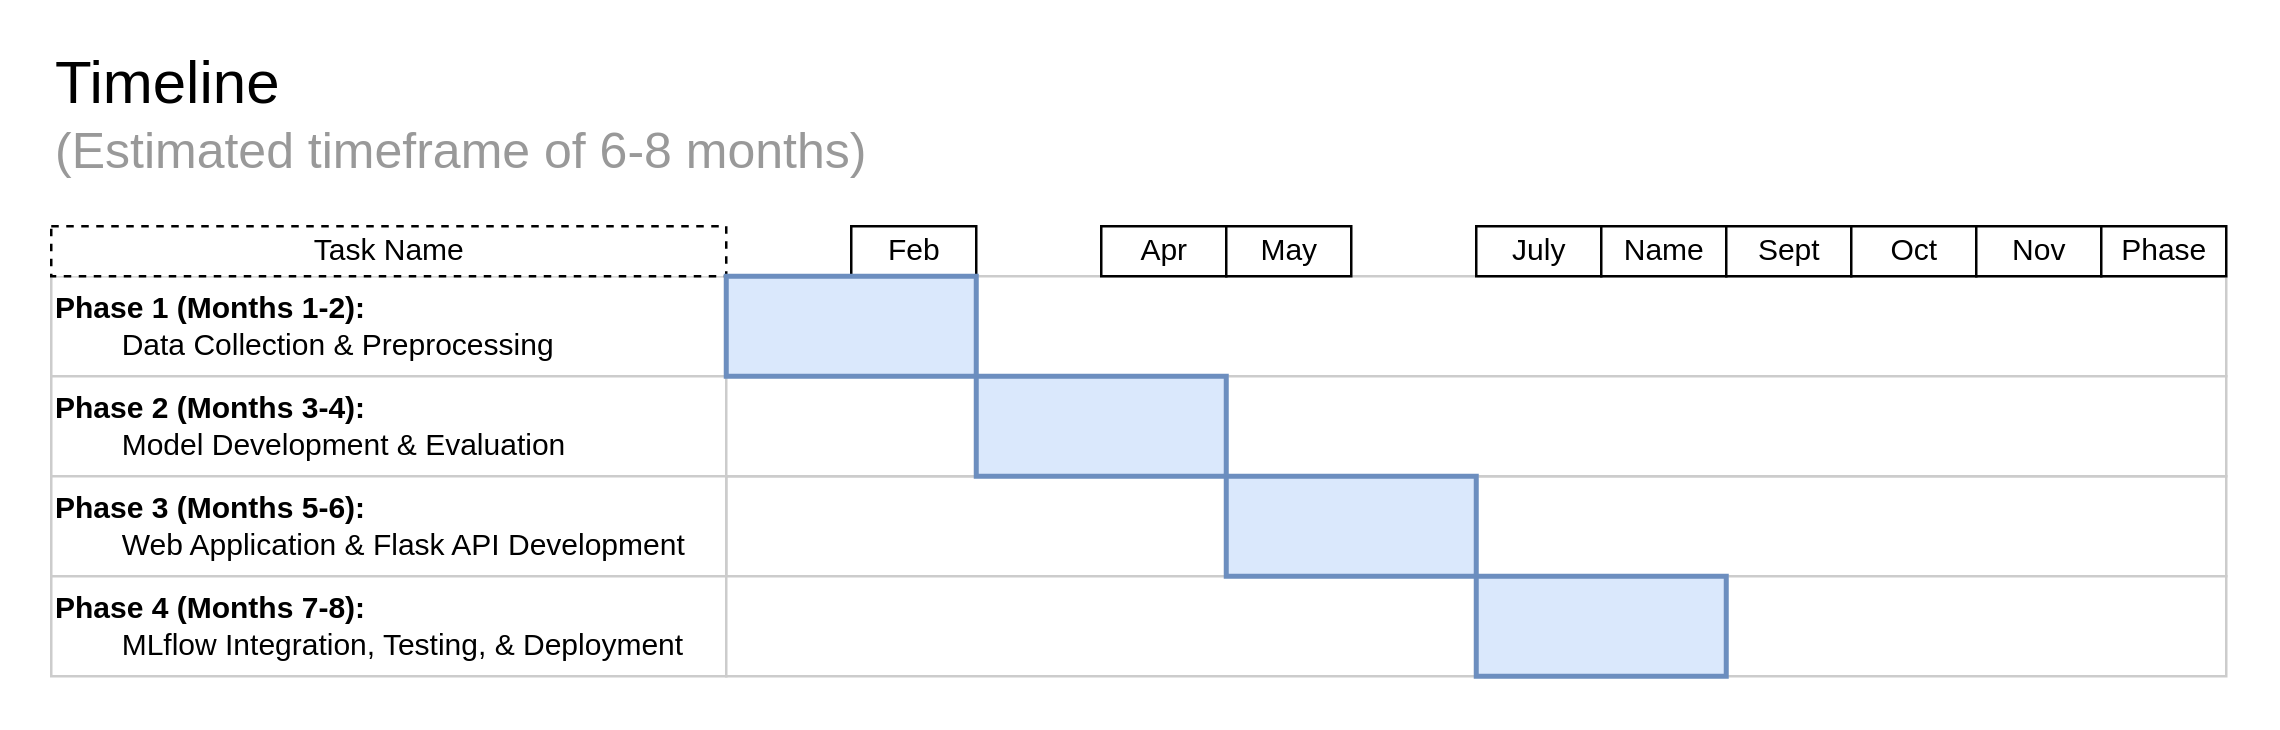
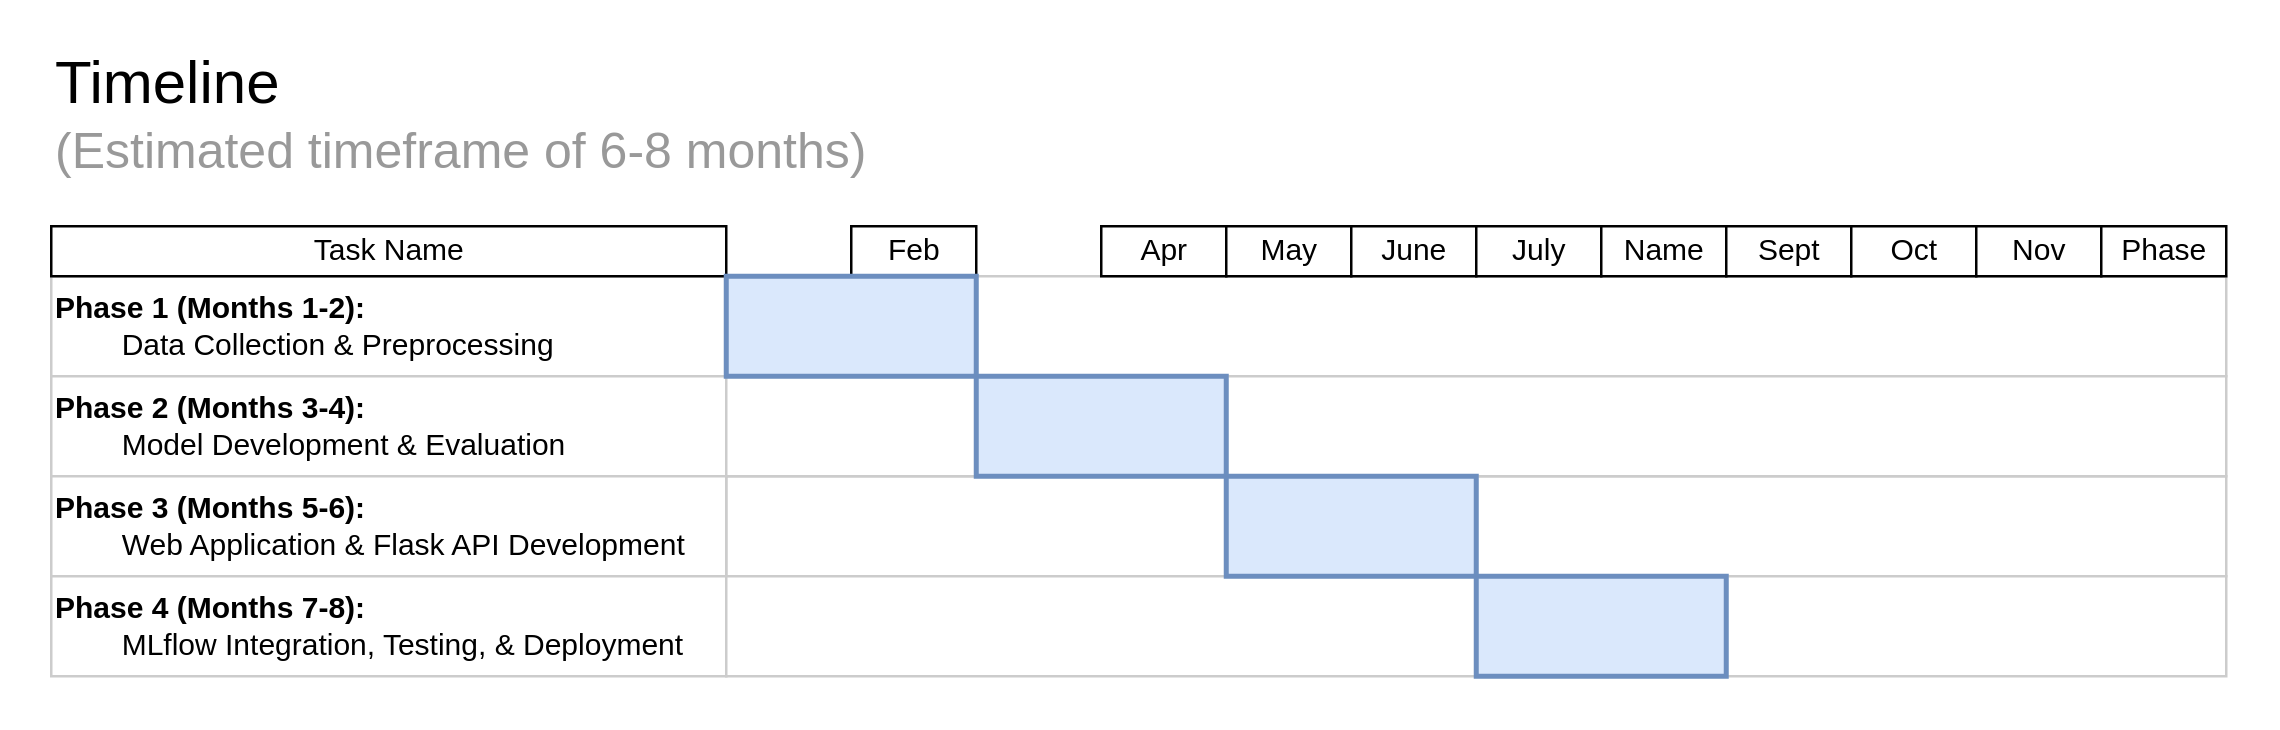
node "Task Name": style dashed -> solid
node "June": added
